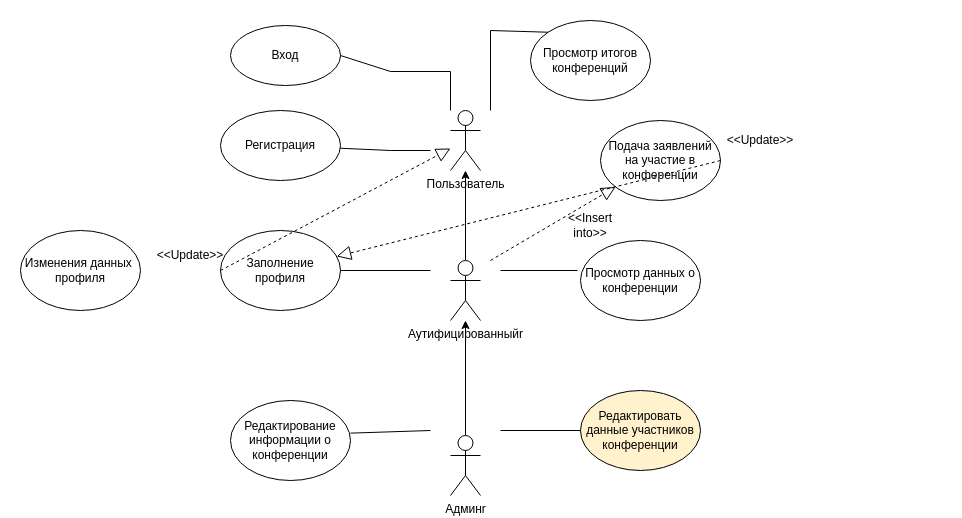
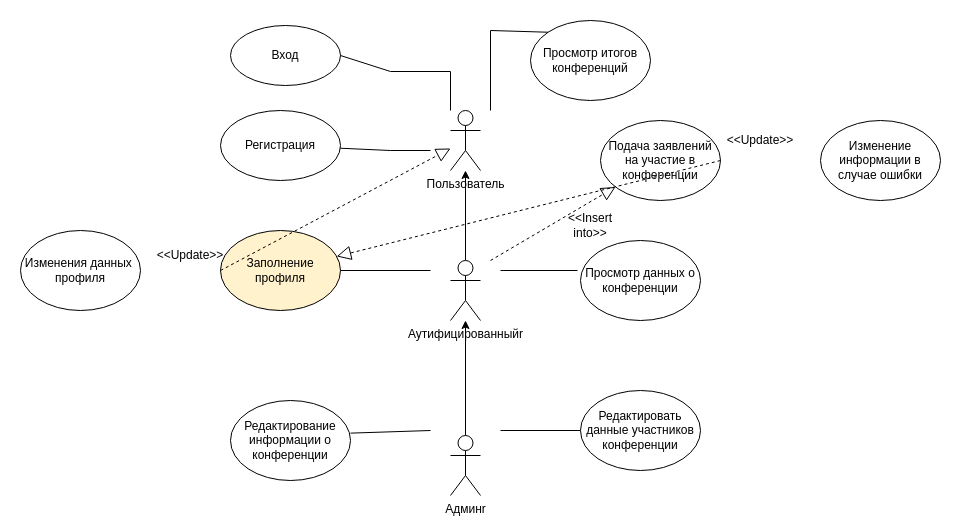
node "Изменение информации в случае ошибки": added
node "Заполнение профиля": fillcolor #ffffff -> #fff2cc
node "Редактировать данные участников конференции": fillcolor #fff2cc -> #ffffff
